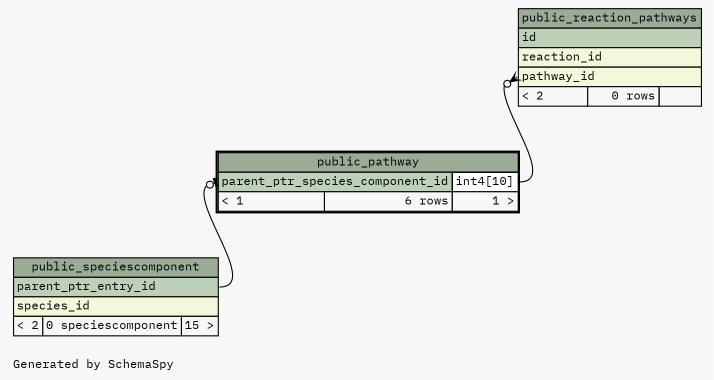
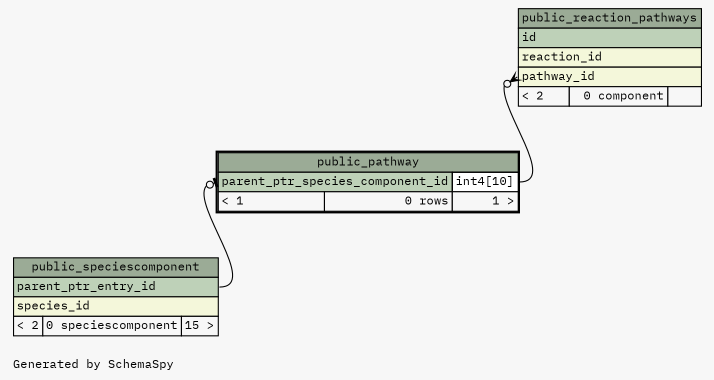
node "public_reaction_pathways": text "0 rows" -> "0 component"
node "public_pathway": text "6 rows" -> "0 rows"
